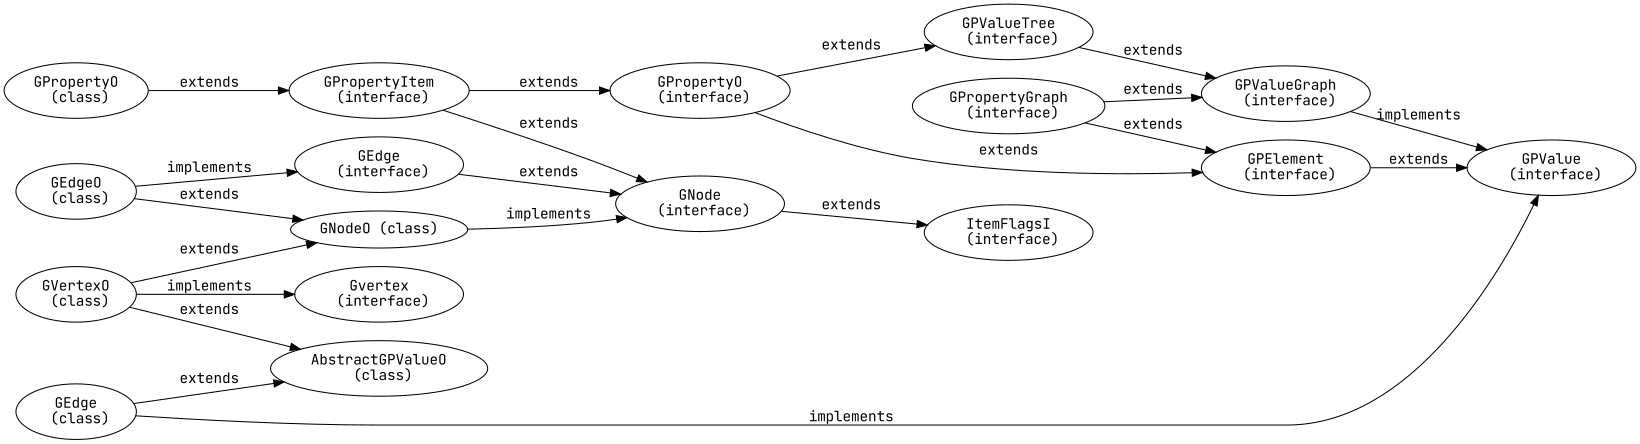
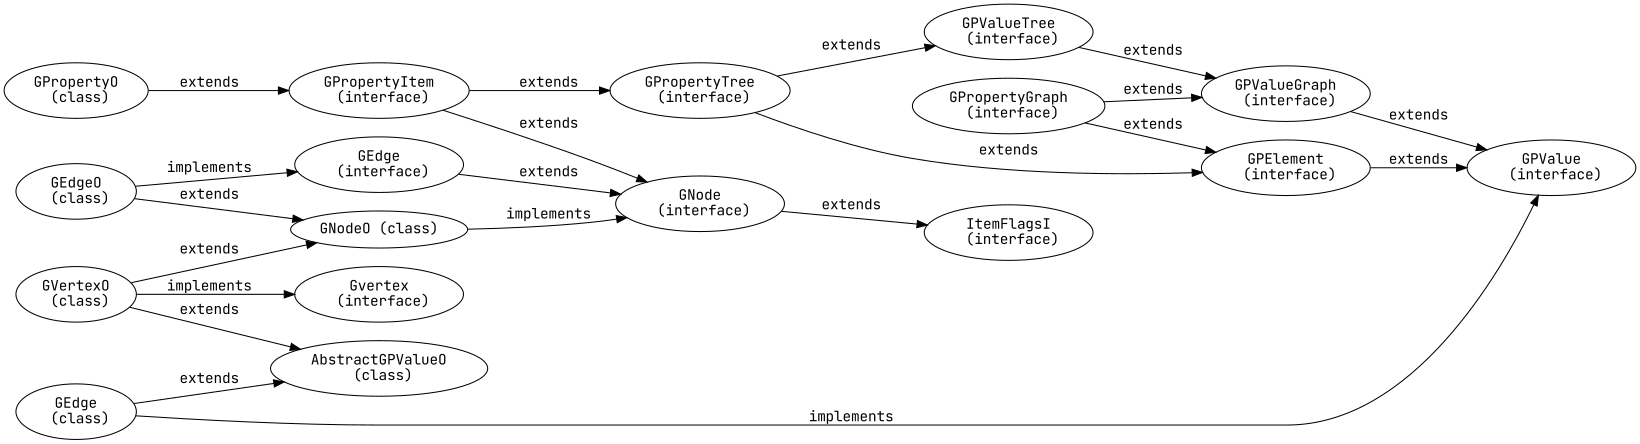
node "GPropertyO (interface)": label "GPropertyO (interface)" -> "GPropertyTree (interface)"
edge "GPValueGraph (interface)" -> "GPValue (interface)": label "implements" -> "extends"
